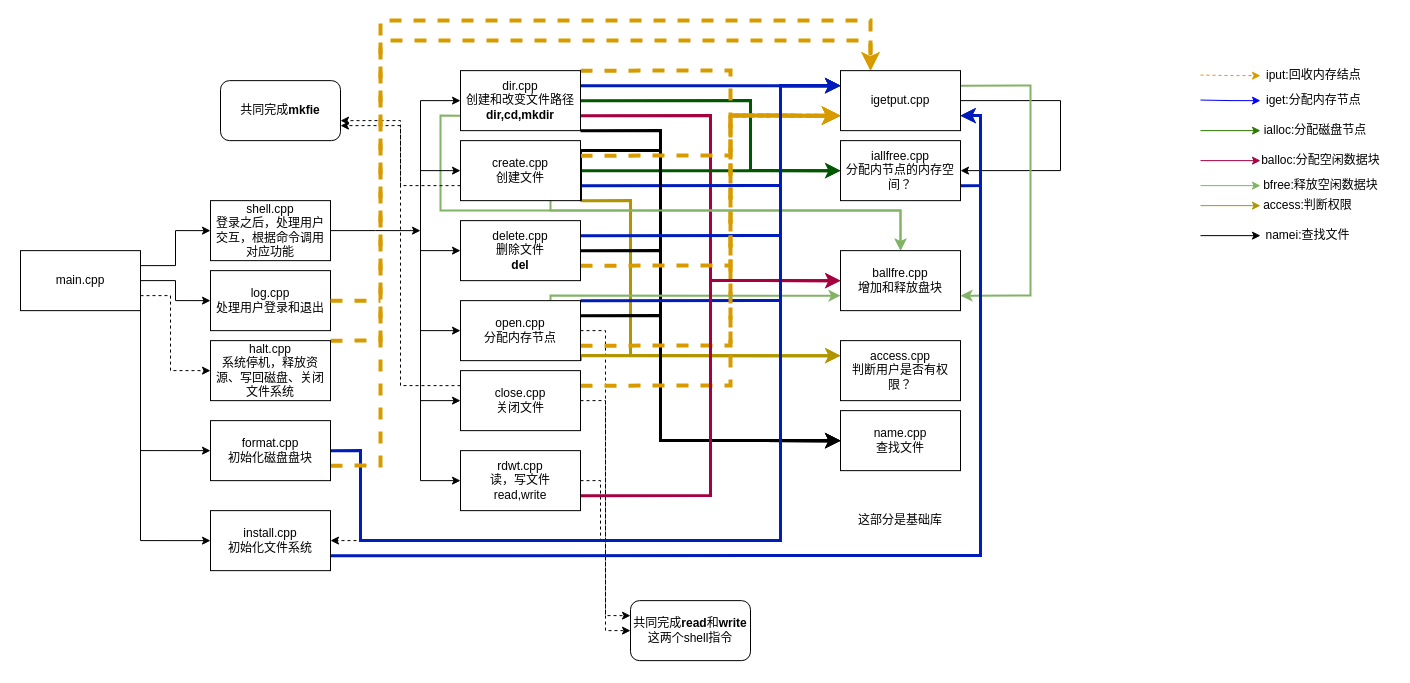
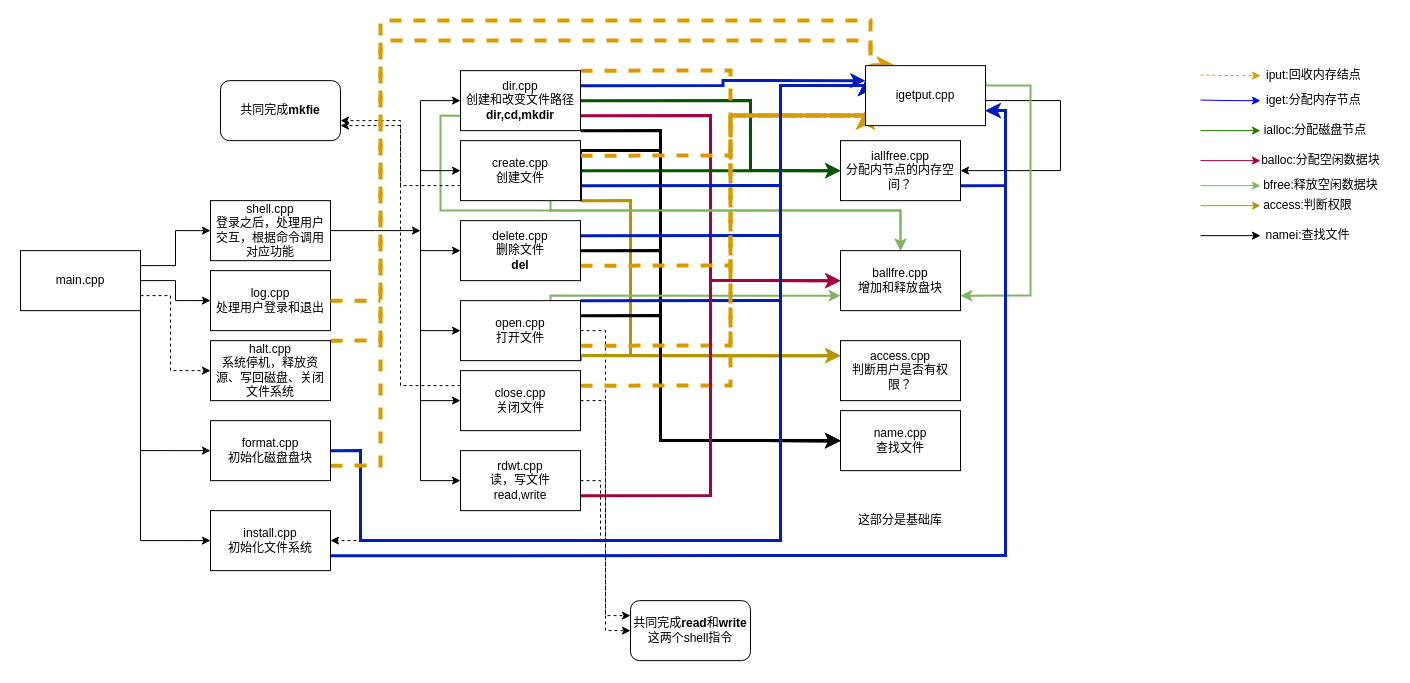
node "igetput.cpp": moved (901, 101) -> (926, 96)
node "open.cpp 分配内存节点": label "open.cpp 分配内存节点" -> "open.cpp 打开文件"
